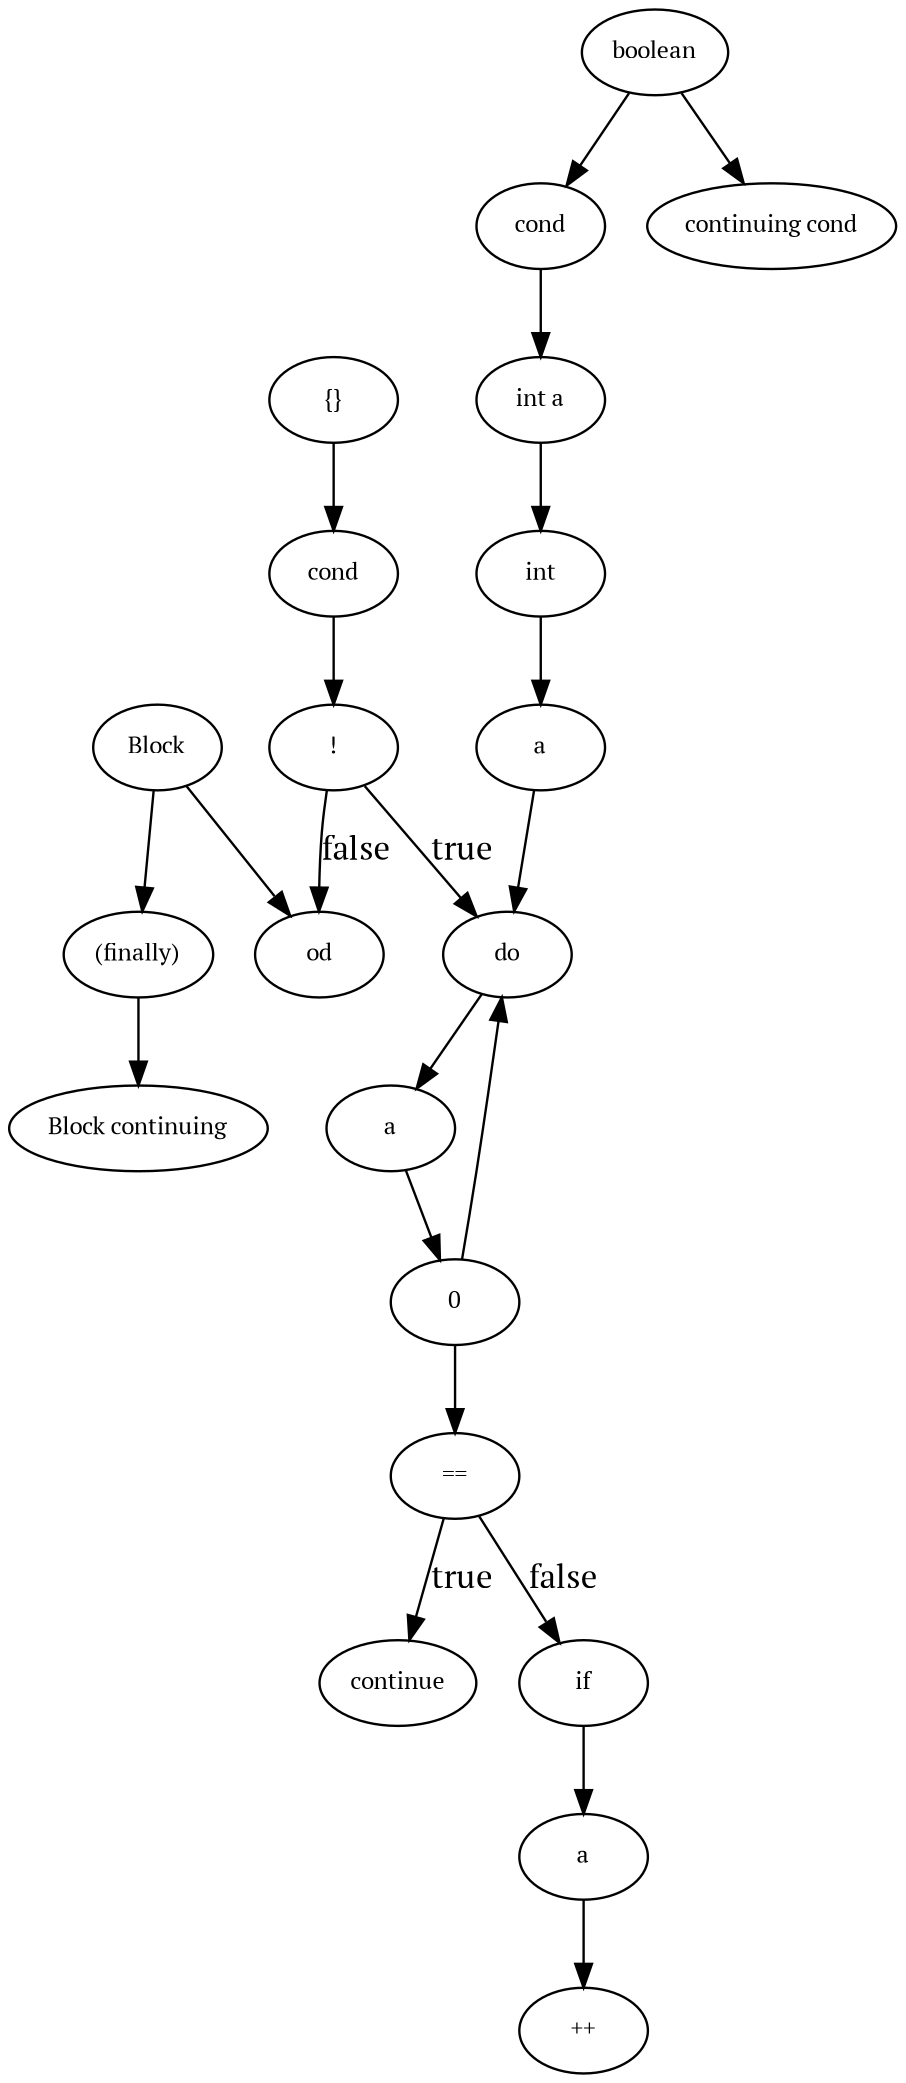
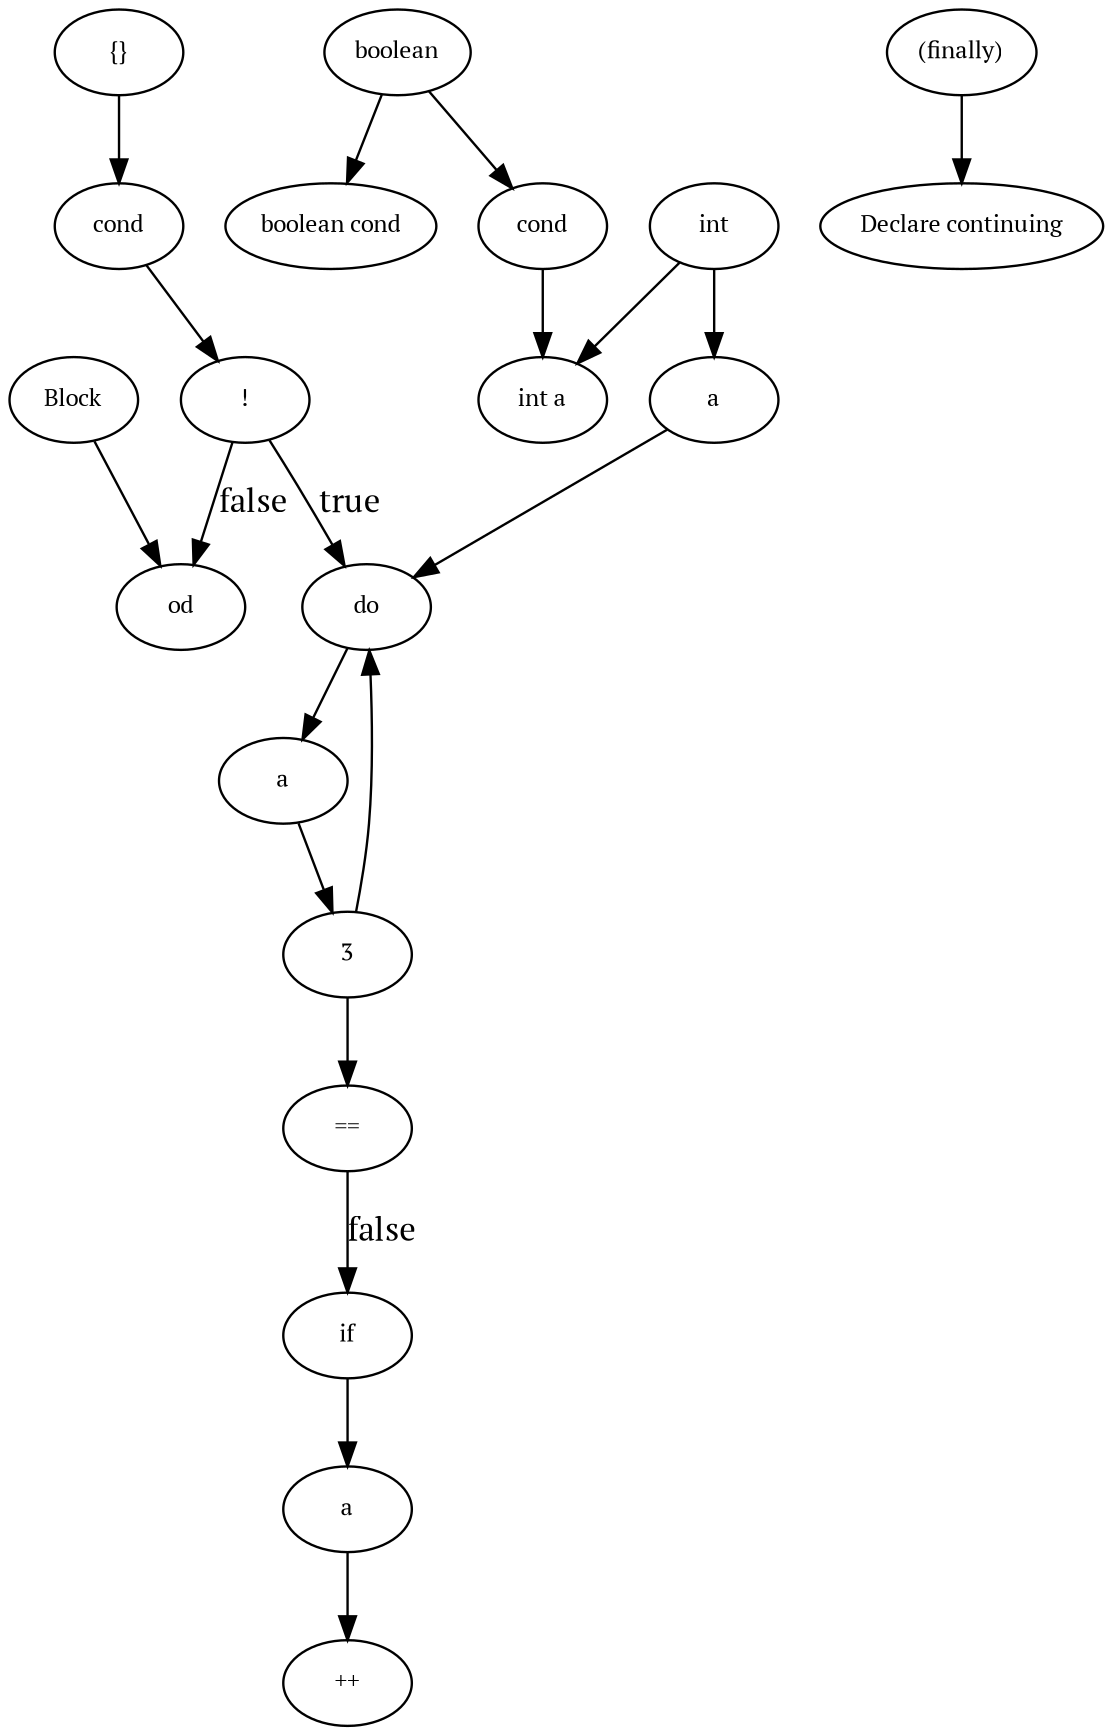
node "continuing cond": label "continuing cond" -> "boolean cond"
edge "int a" -> "int": reversed
edge "Block" -> "(finally)": removed
node "Block continuing": label "Block continuing" -> "Declare continuing"
node "0": label "0" -> "3"
node "continue": removed
